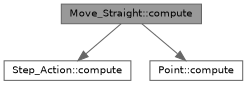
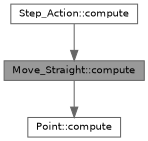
edge "Move_Straight::compute" -> "Step_Action::compute": reversed
